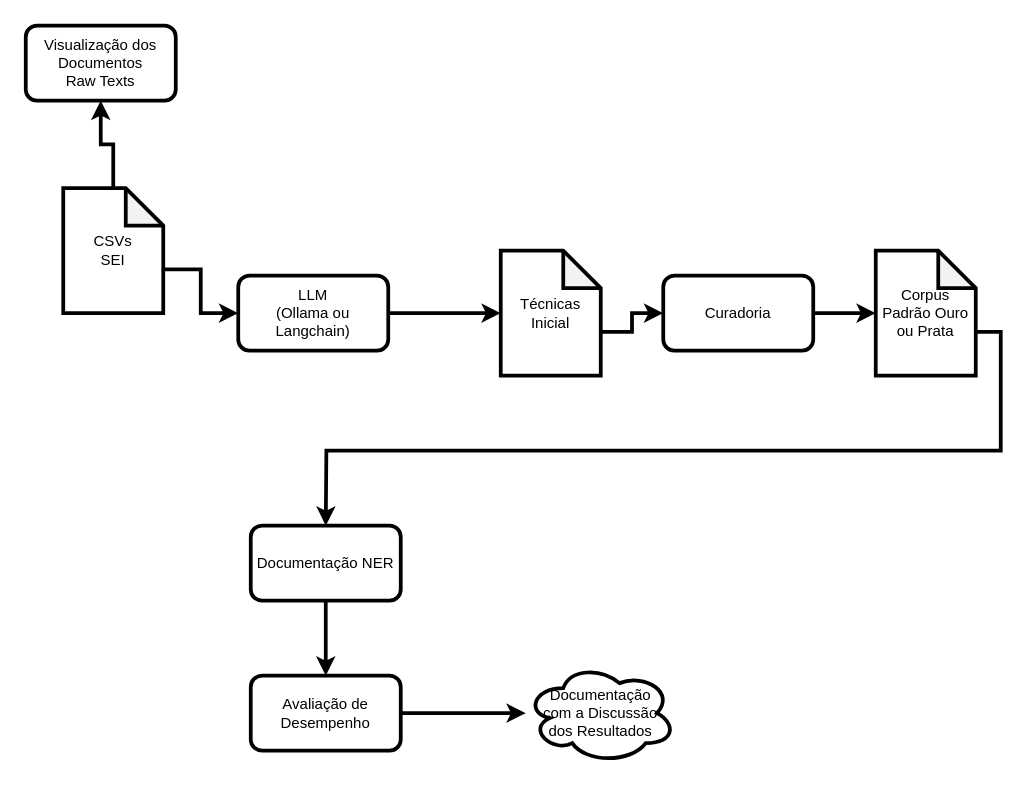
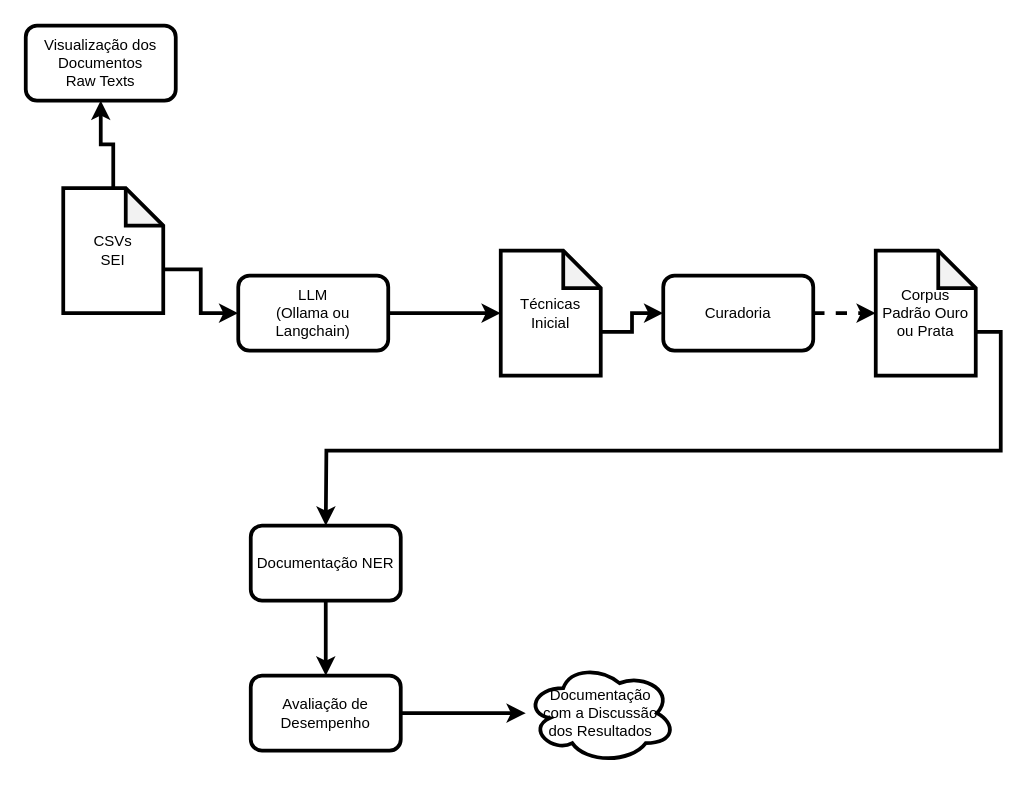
edge "Curadoria" -> "Corpus Padrão Ouro ou Prata": style solid -> dashed
